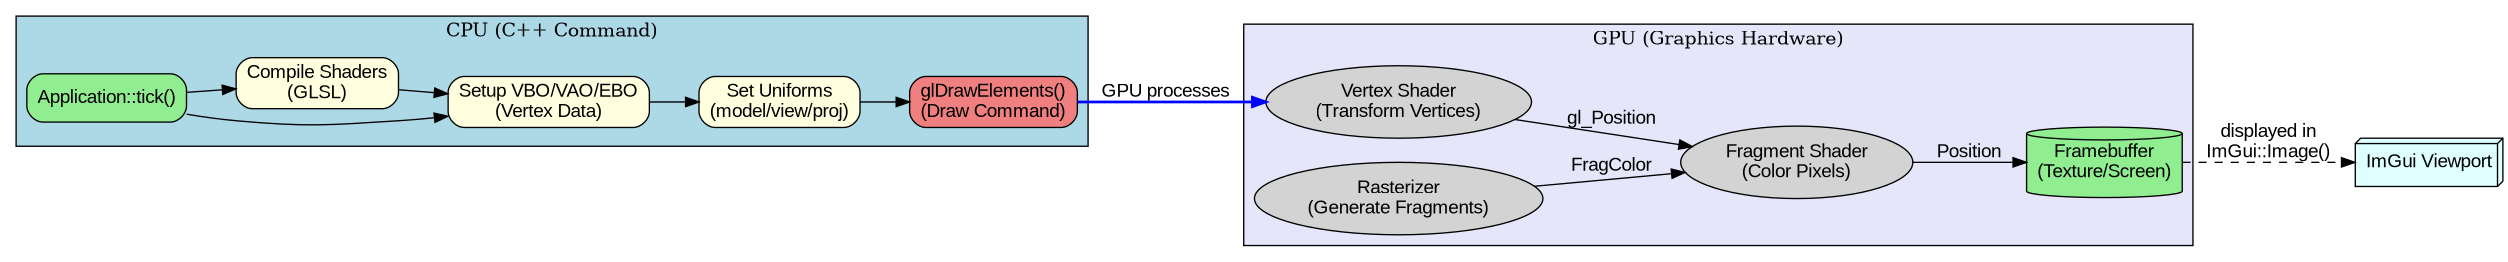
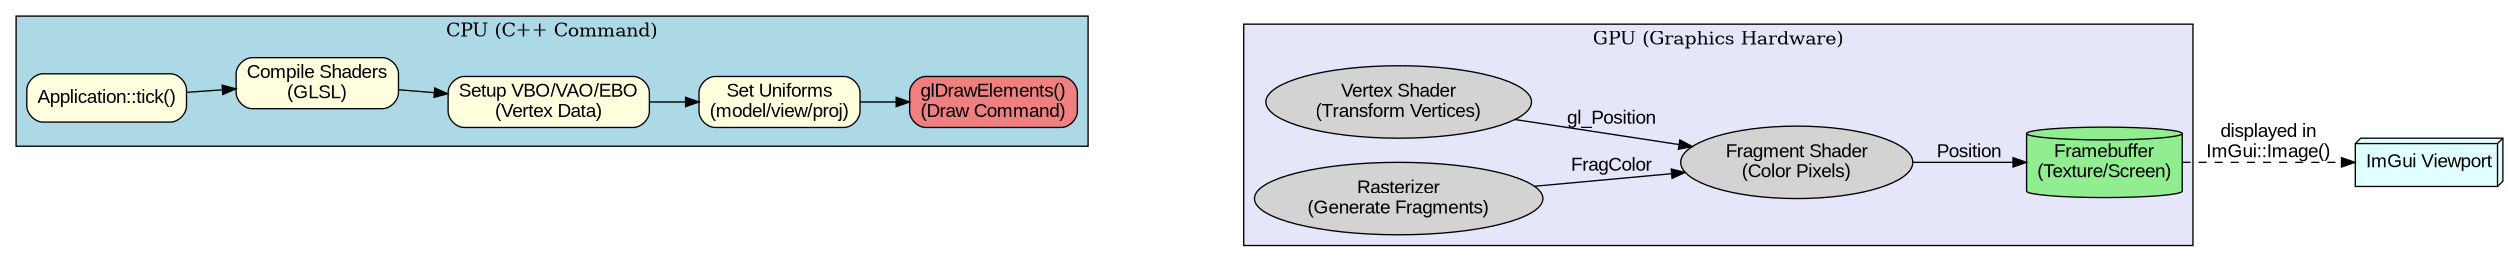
node "Application::tick()": fillcolor lightgreen -> lightyellow
edge "glDrawElements() (Draw Command)" -> "Vertex Shader (Transform Vertices)": removed, label "GPU processes"
edge "Application::tick()" -> "Setup VBO/VAO/EBO (Vertex Data)": removed
